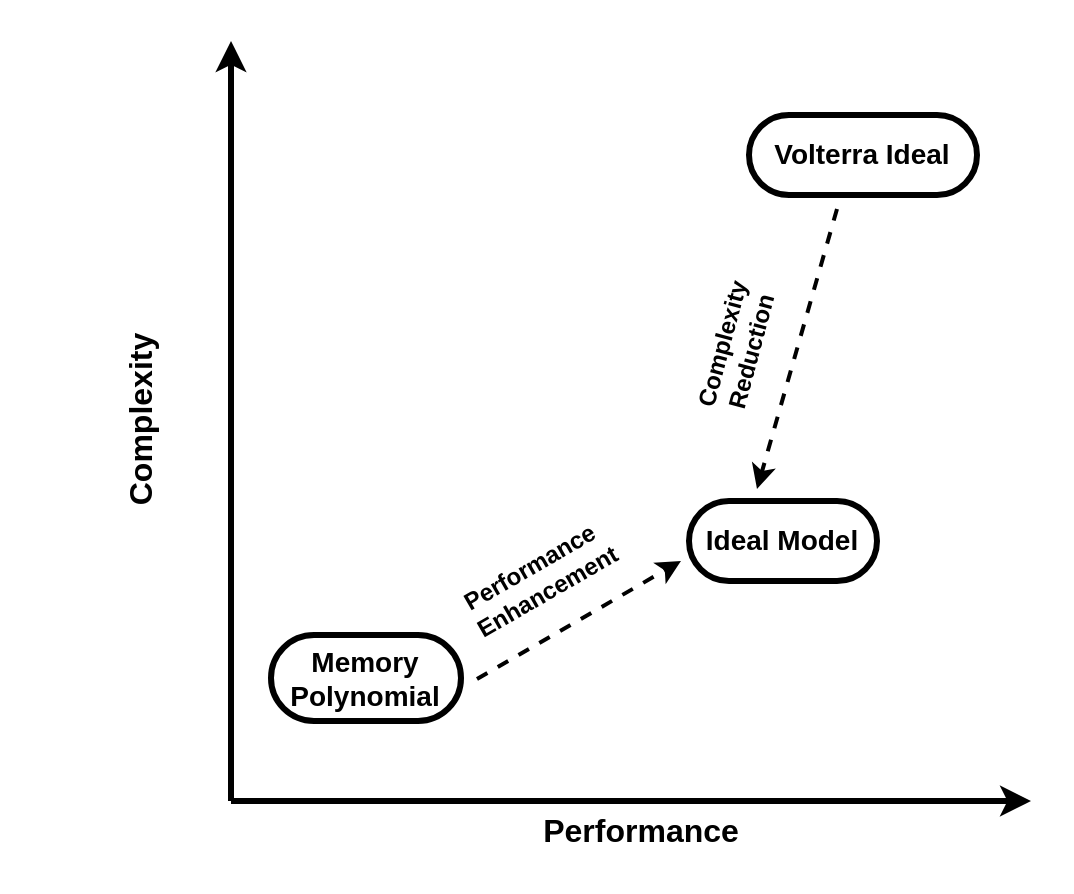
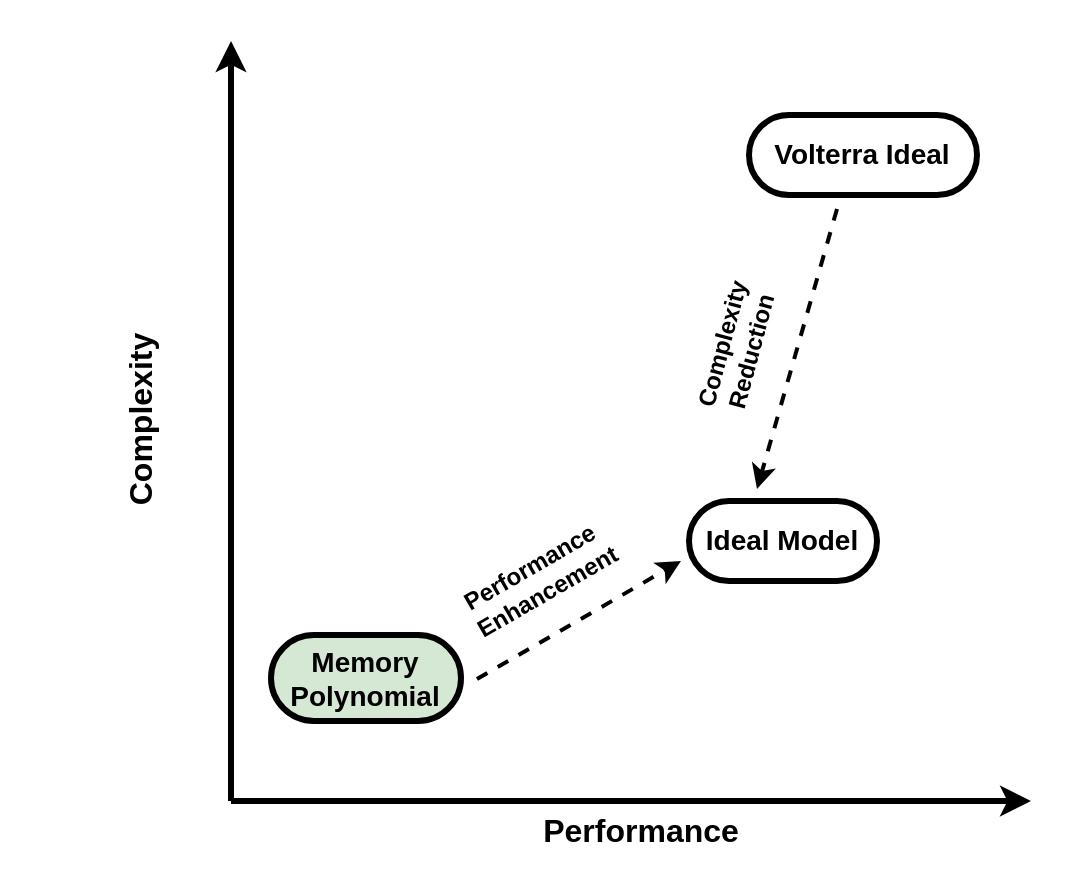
node "Memory Polynomial": fillcolor #ffffff -> #d5e8d4
